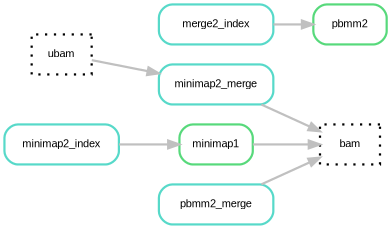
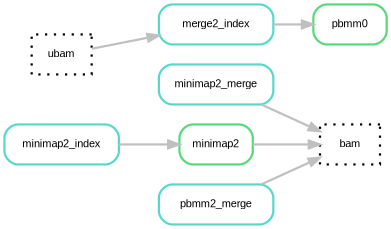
node "pbmm2": label "pbmm2" -> "pbmm0"
edge "ubam" -> "minimap2_merge": now "ubam" -> "merge2_index"
node "minimap1": label "minimap1" -> "minimap2"
